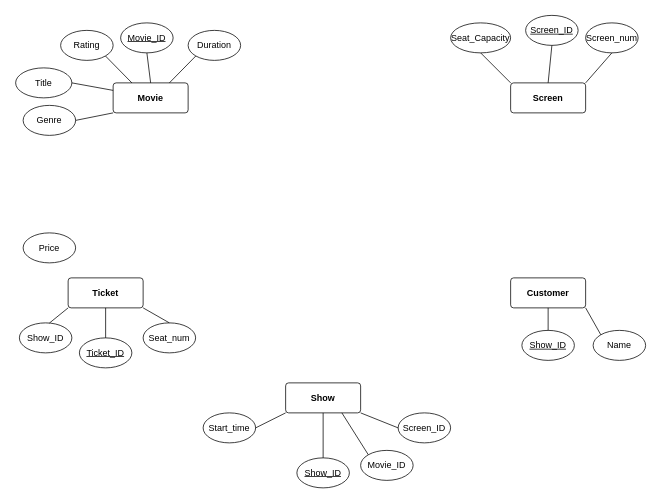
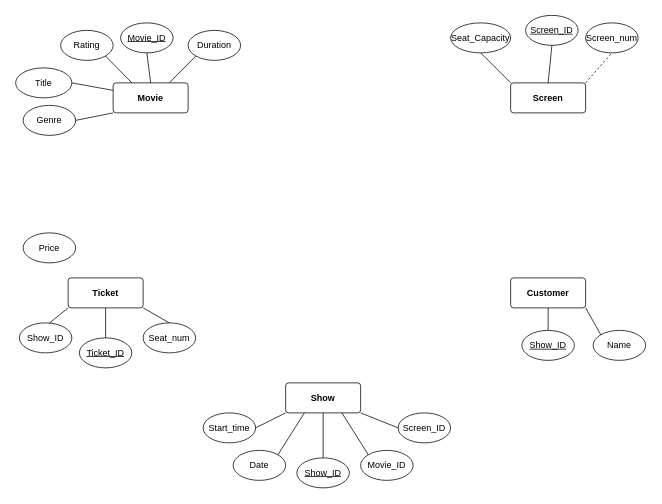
edge "Screen_num" -- "Screen": style solid -> dashed
edge "Show" -- "Date": added
node "Date": added
